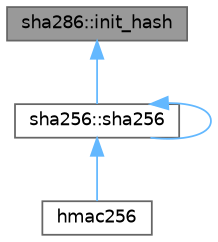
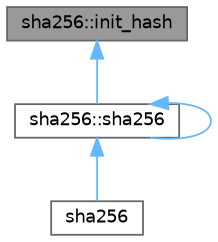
node "sha286::init_hash": label "sha286::init_hash" -> "sha256::init_hash"
node "hmac256": label "hmac256" -> "sha256"
